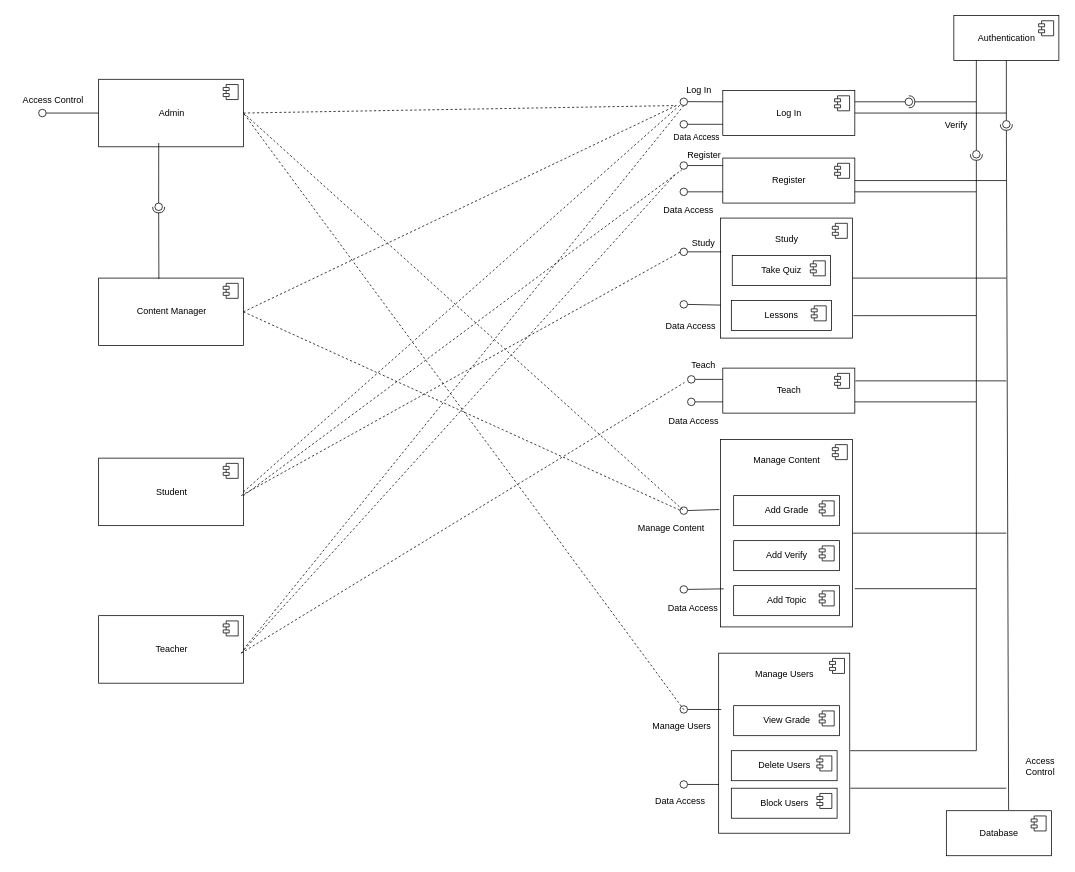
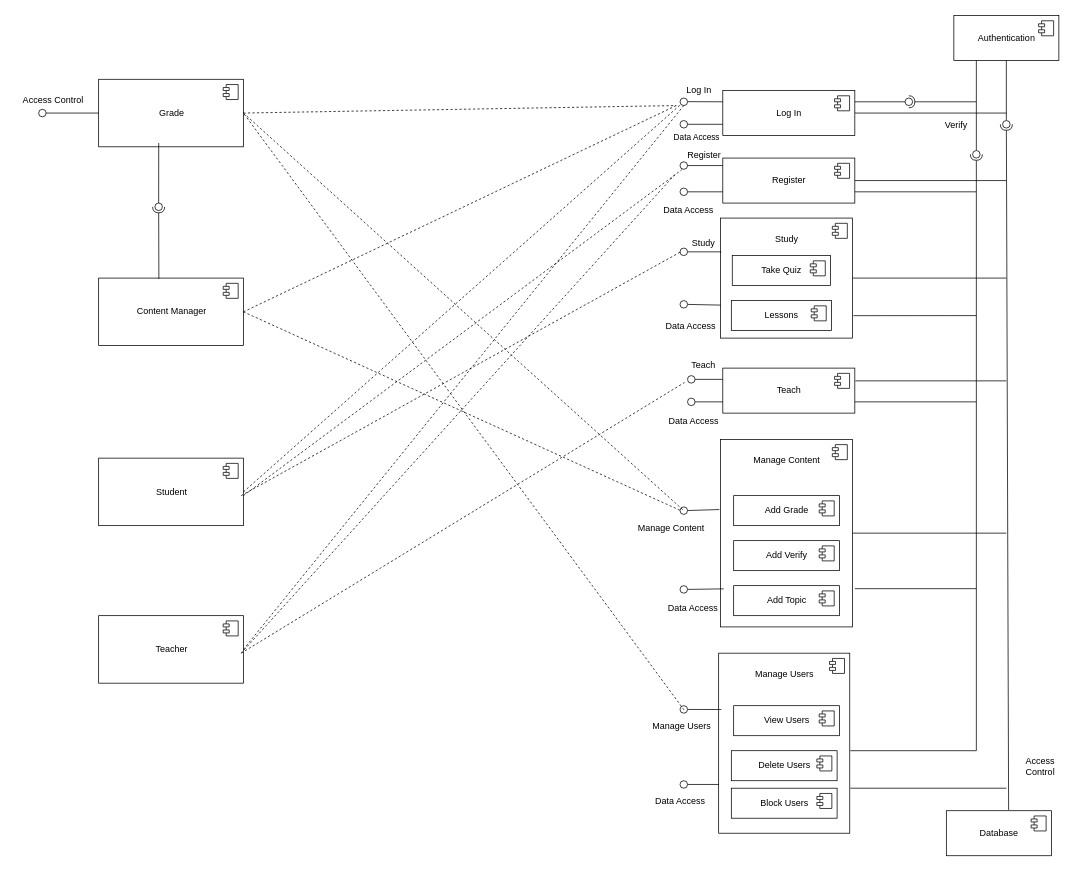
node "Admin": label "Admin" -> "Grade"
node "View Grade": label "View Grade" -> "View Users"
